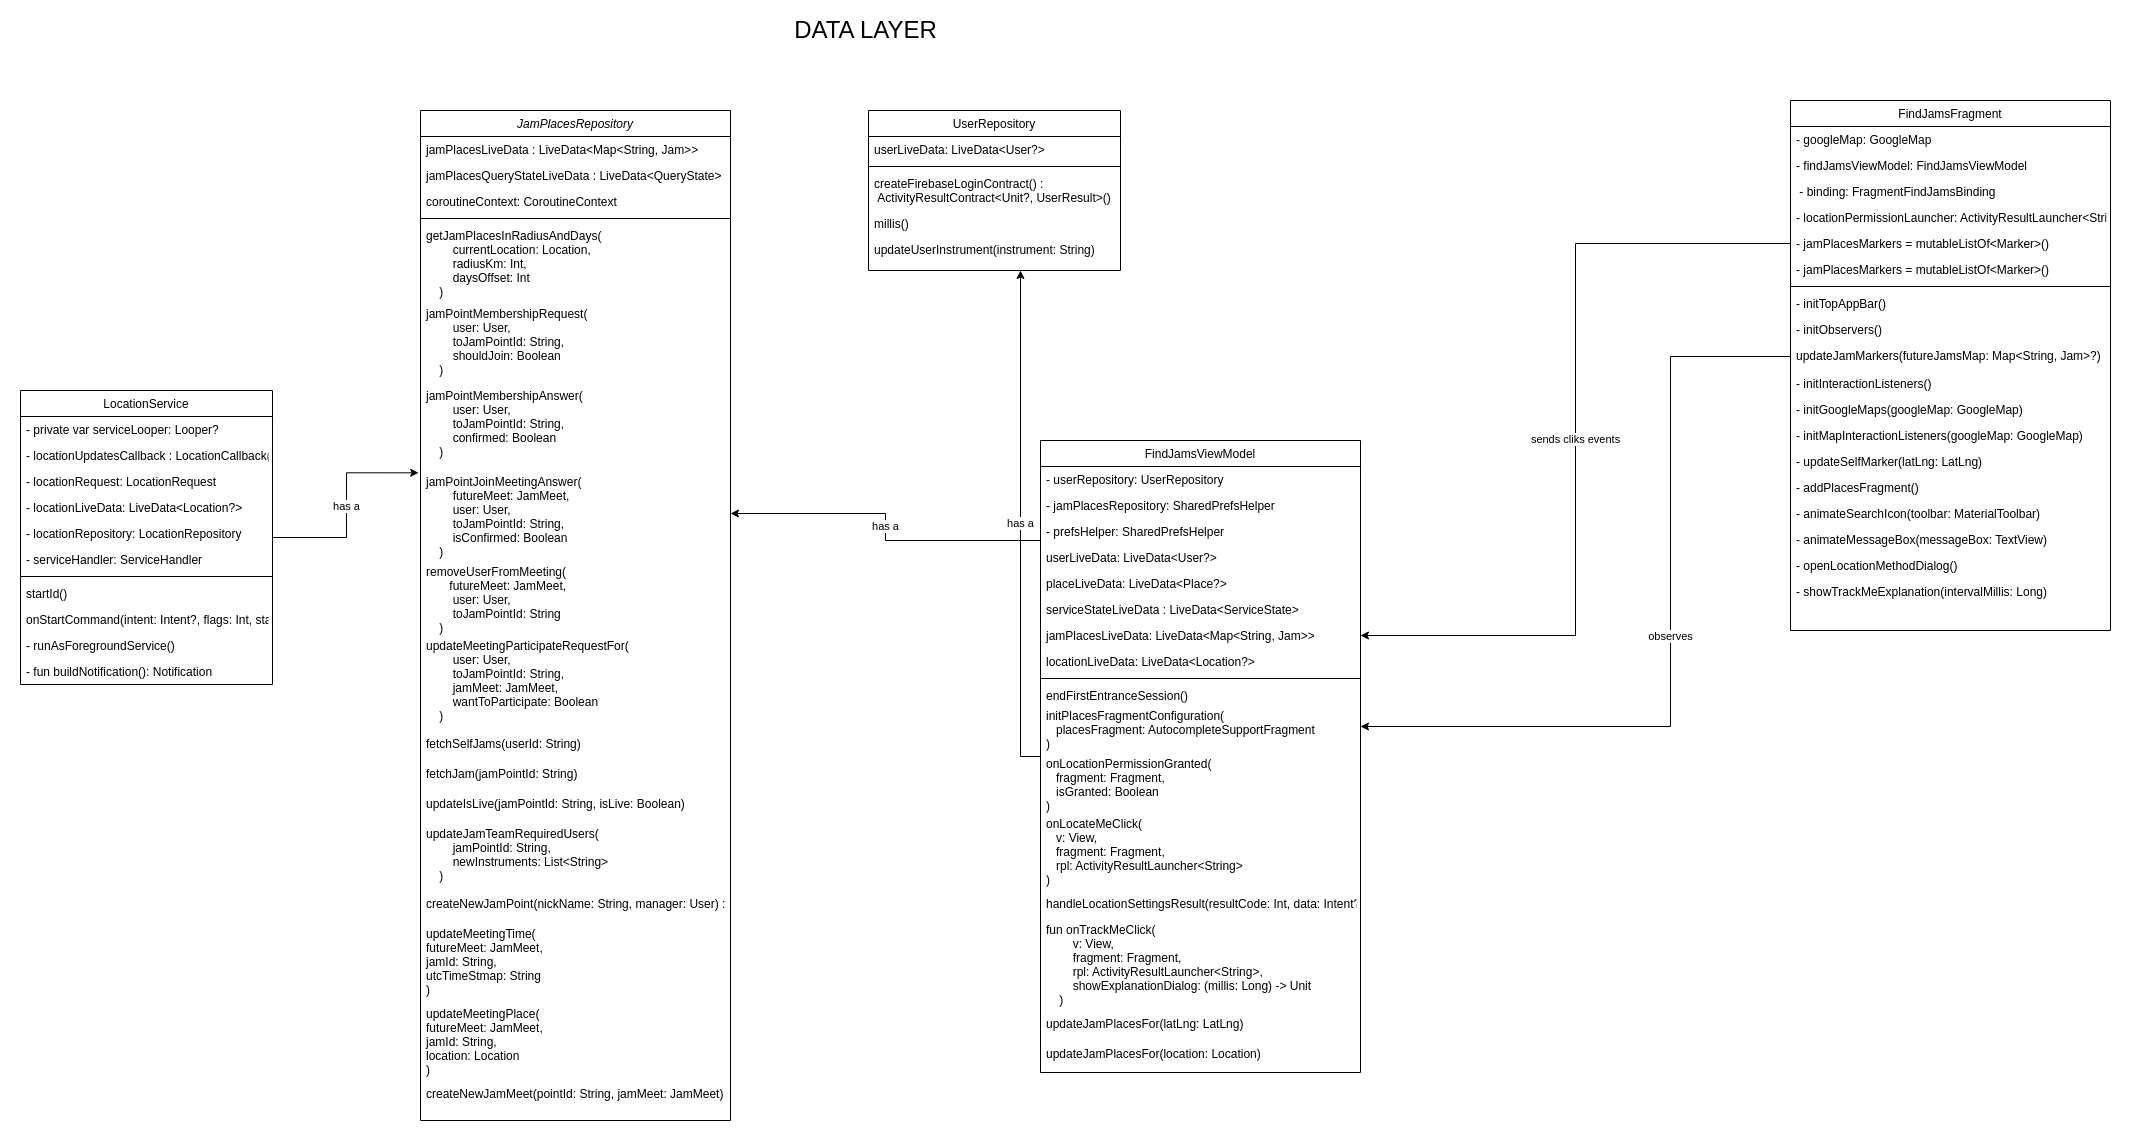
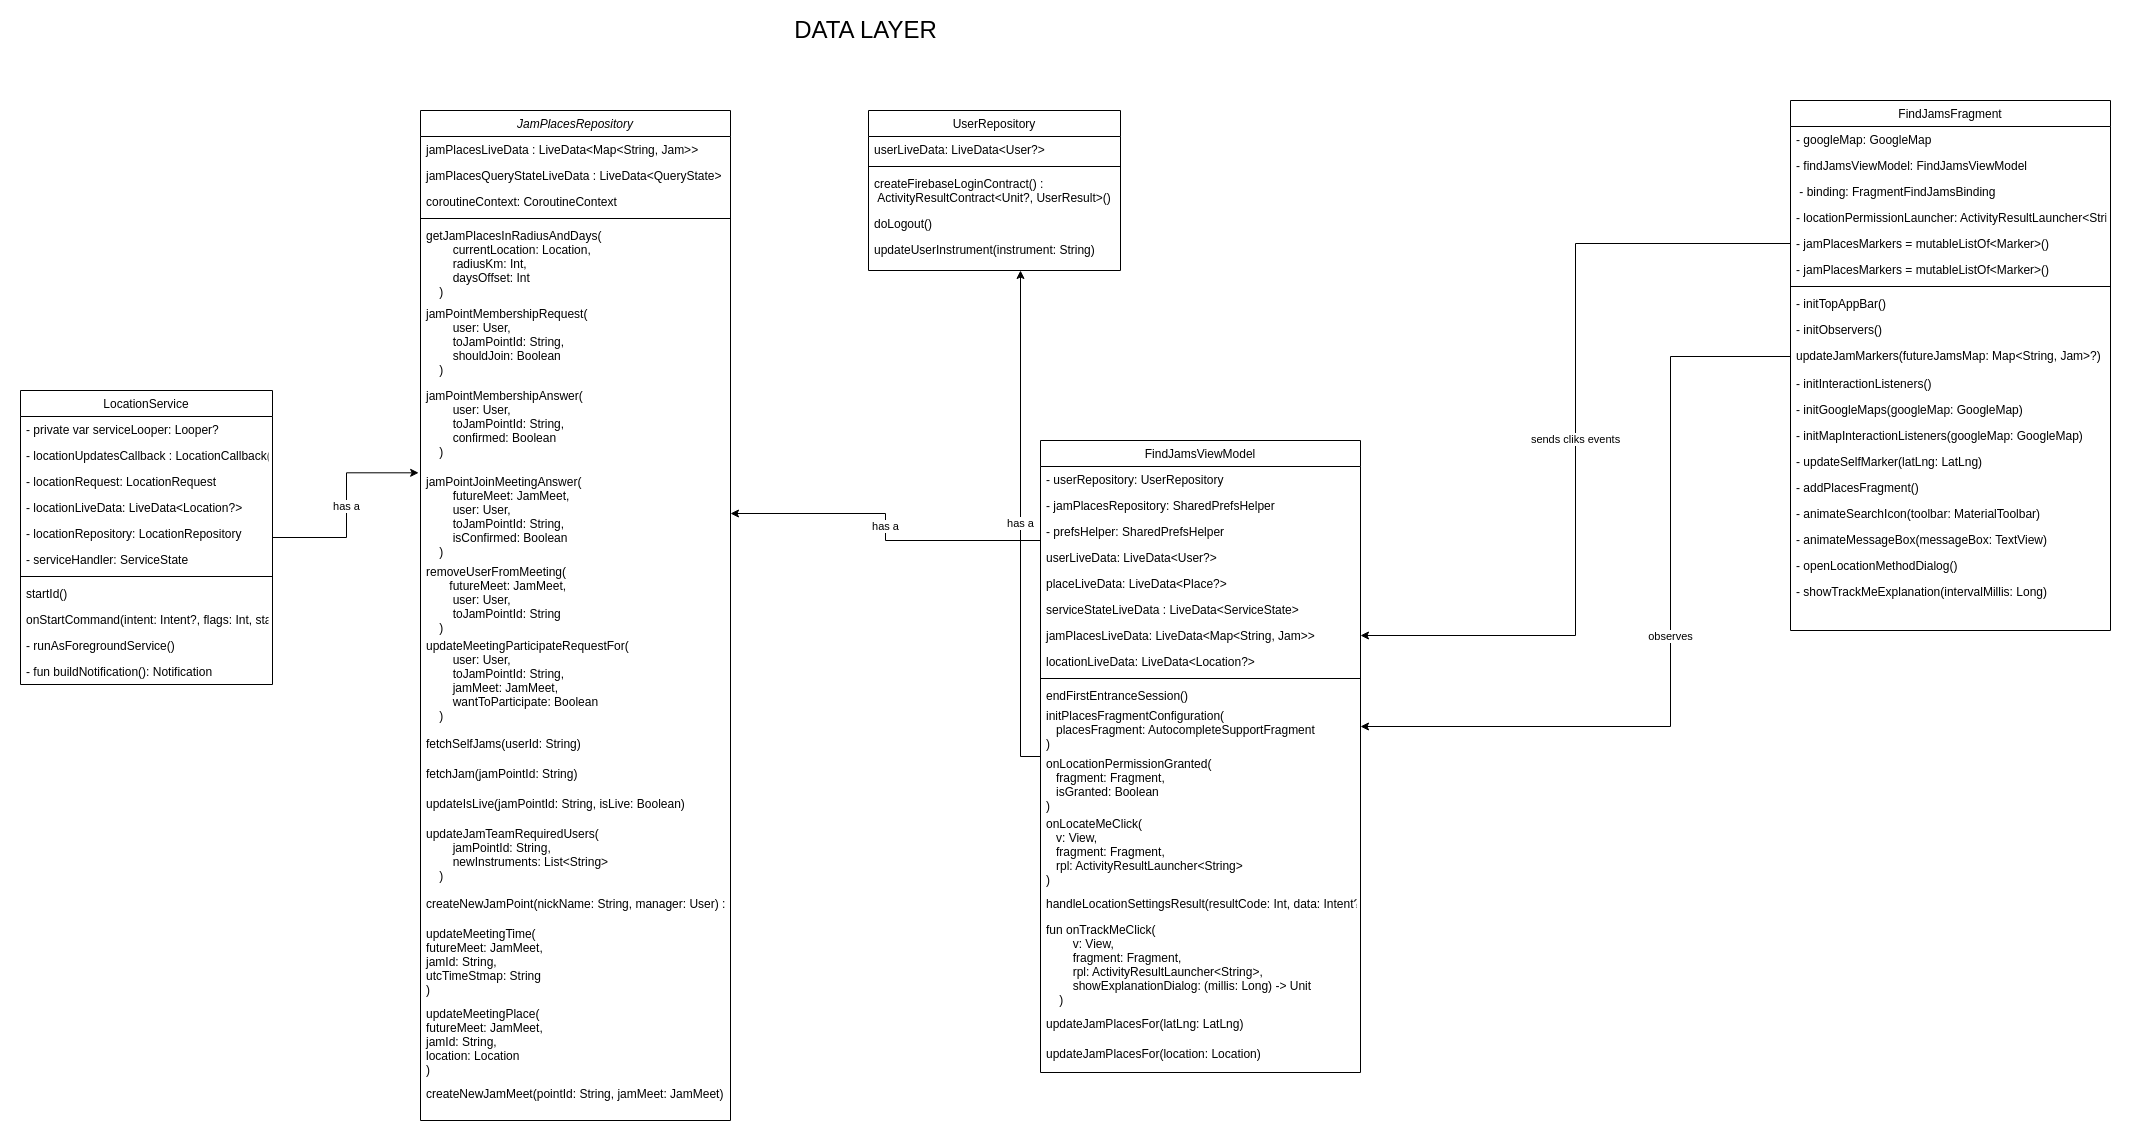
node "millis()": label "millis()" -> "doLogout()"
node "- serviceHandler: ServiceHandler": label "- serviceHandler: ServiceHandler" -> "- serviceHandler: ServiceState"
